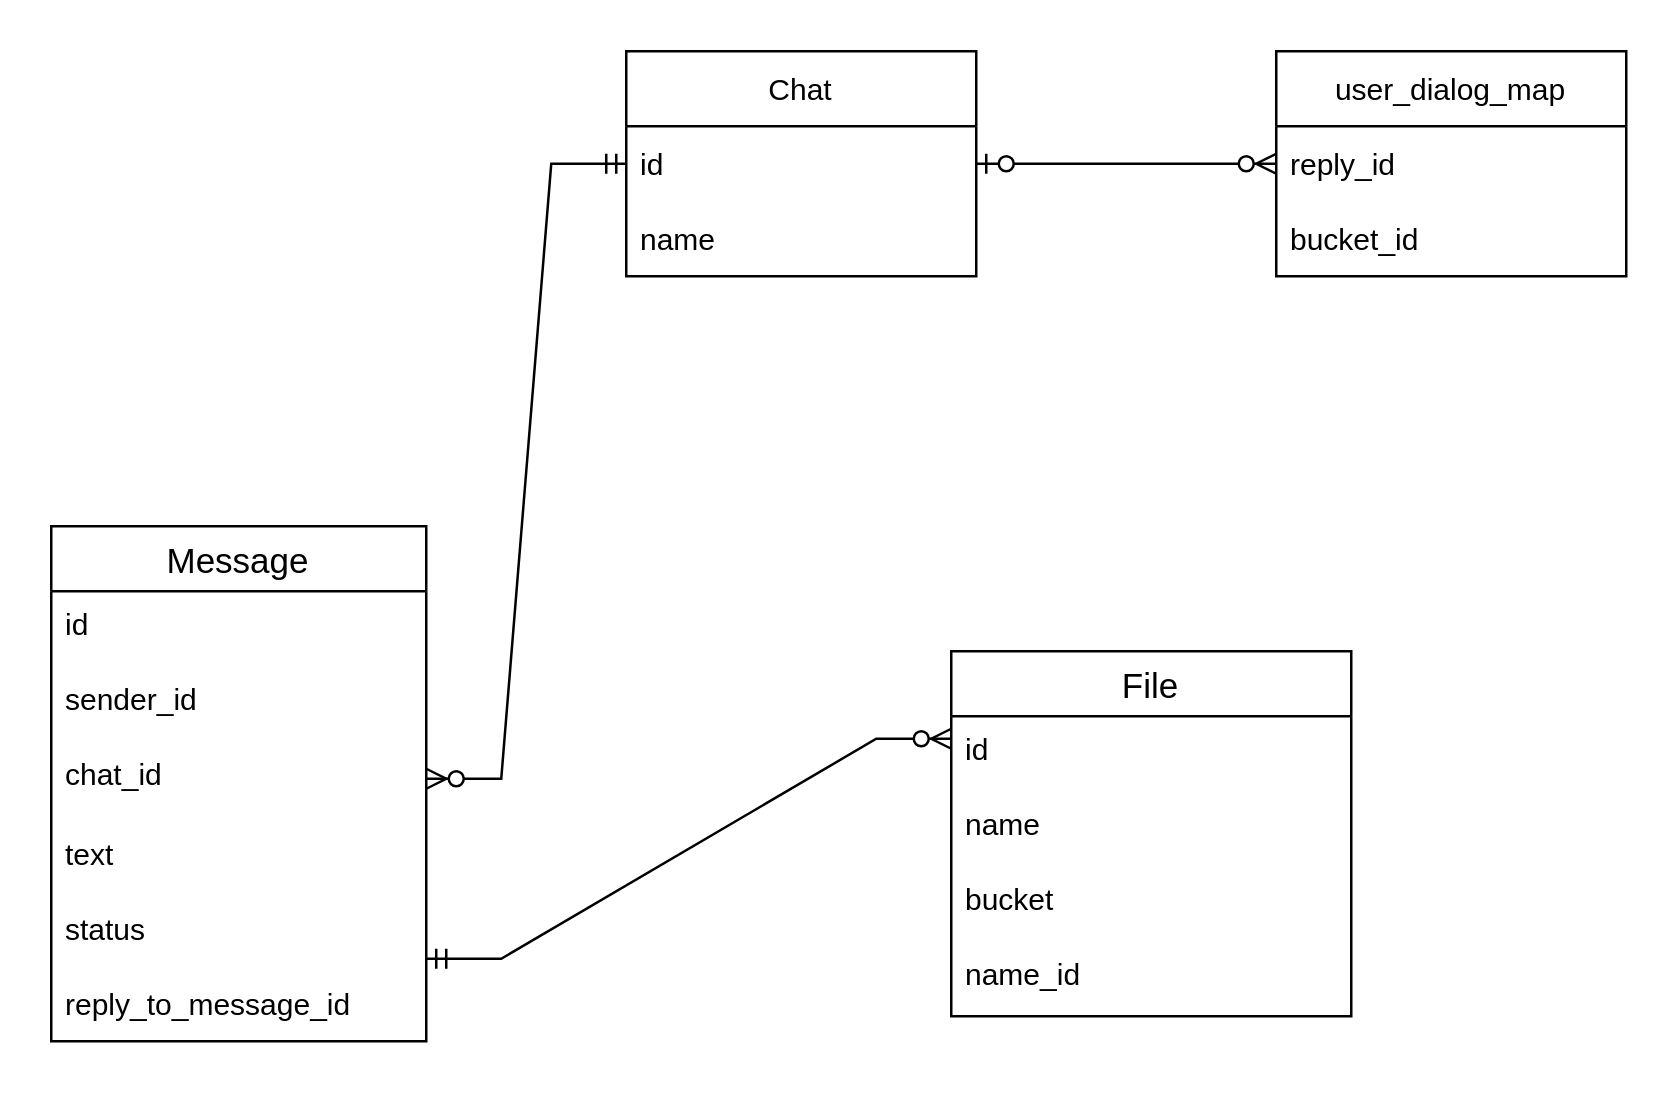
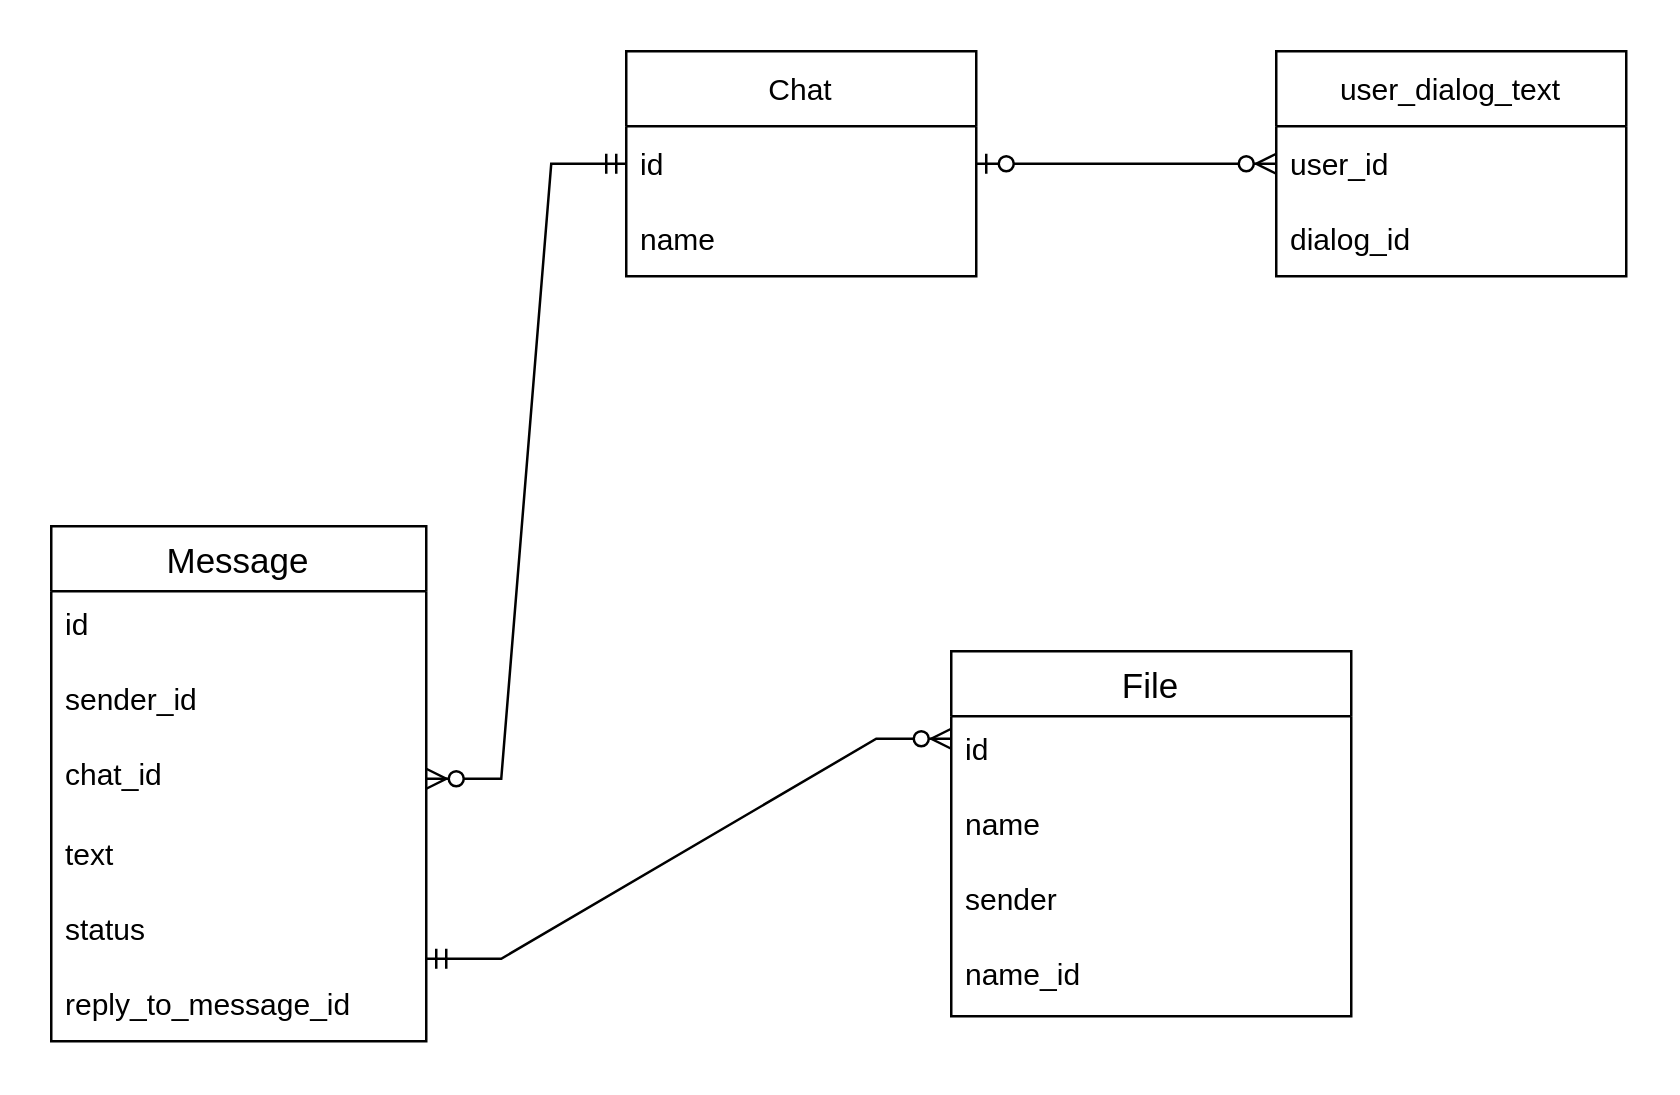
node "user_dialog_map": label "user_dialog_map" -> "user_dialog_text"
node "reply_id": label "reply_id" -> "user_id"
node "bucket_id": label "bucket_id" -> "dialog_id"
node "bucket": label "bucket" -> "sender"
